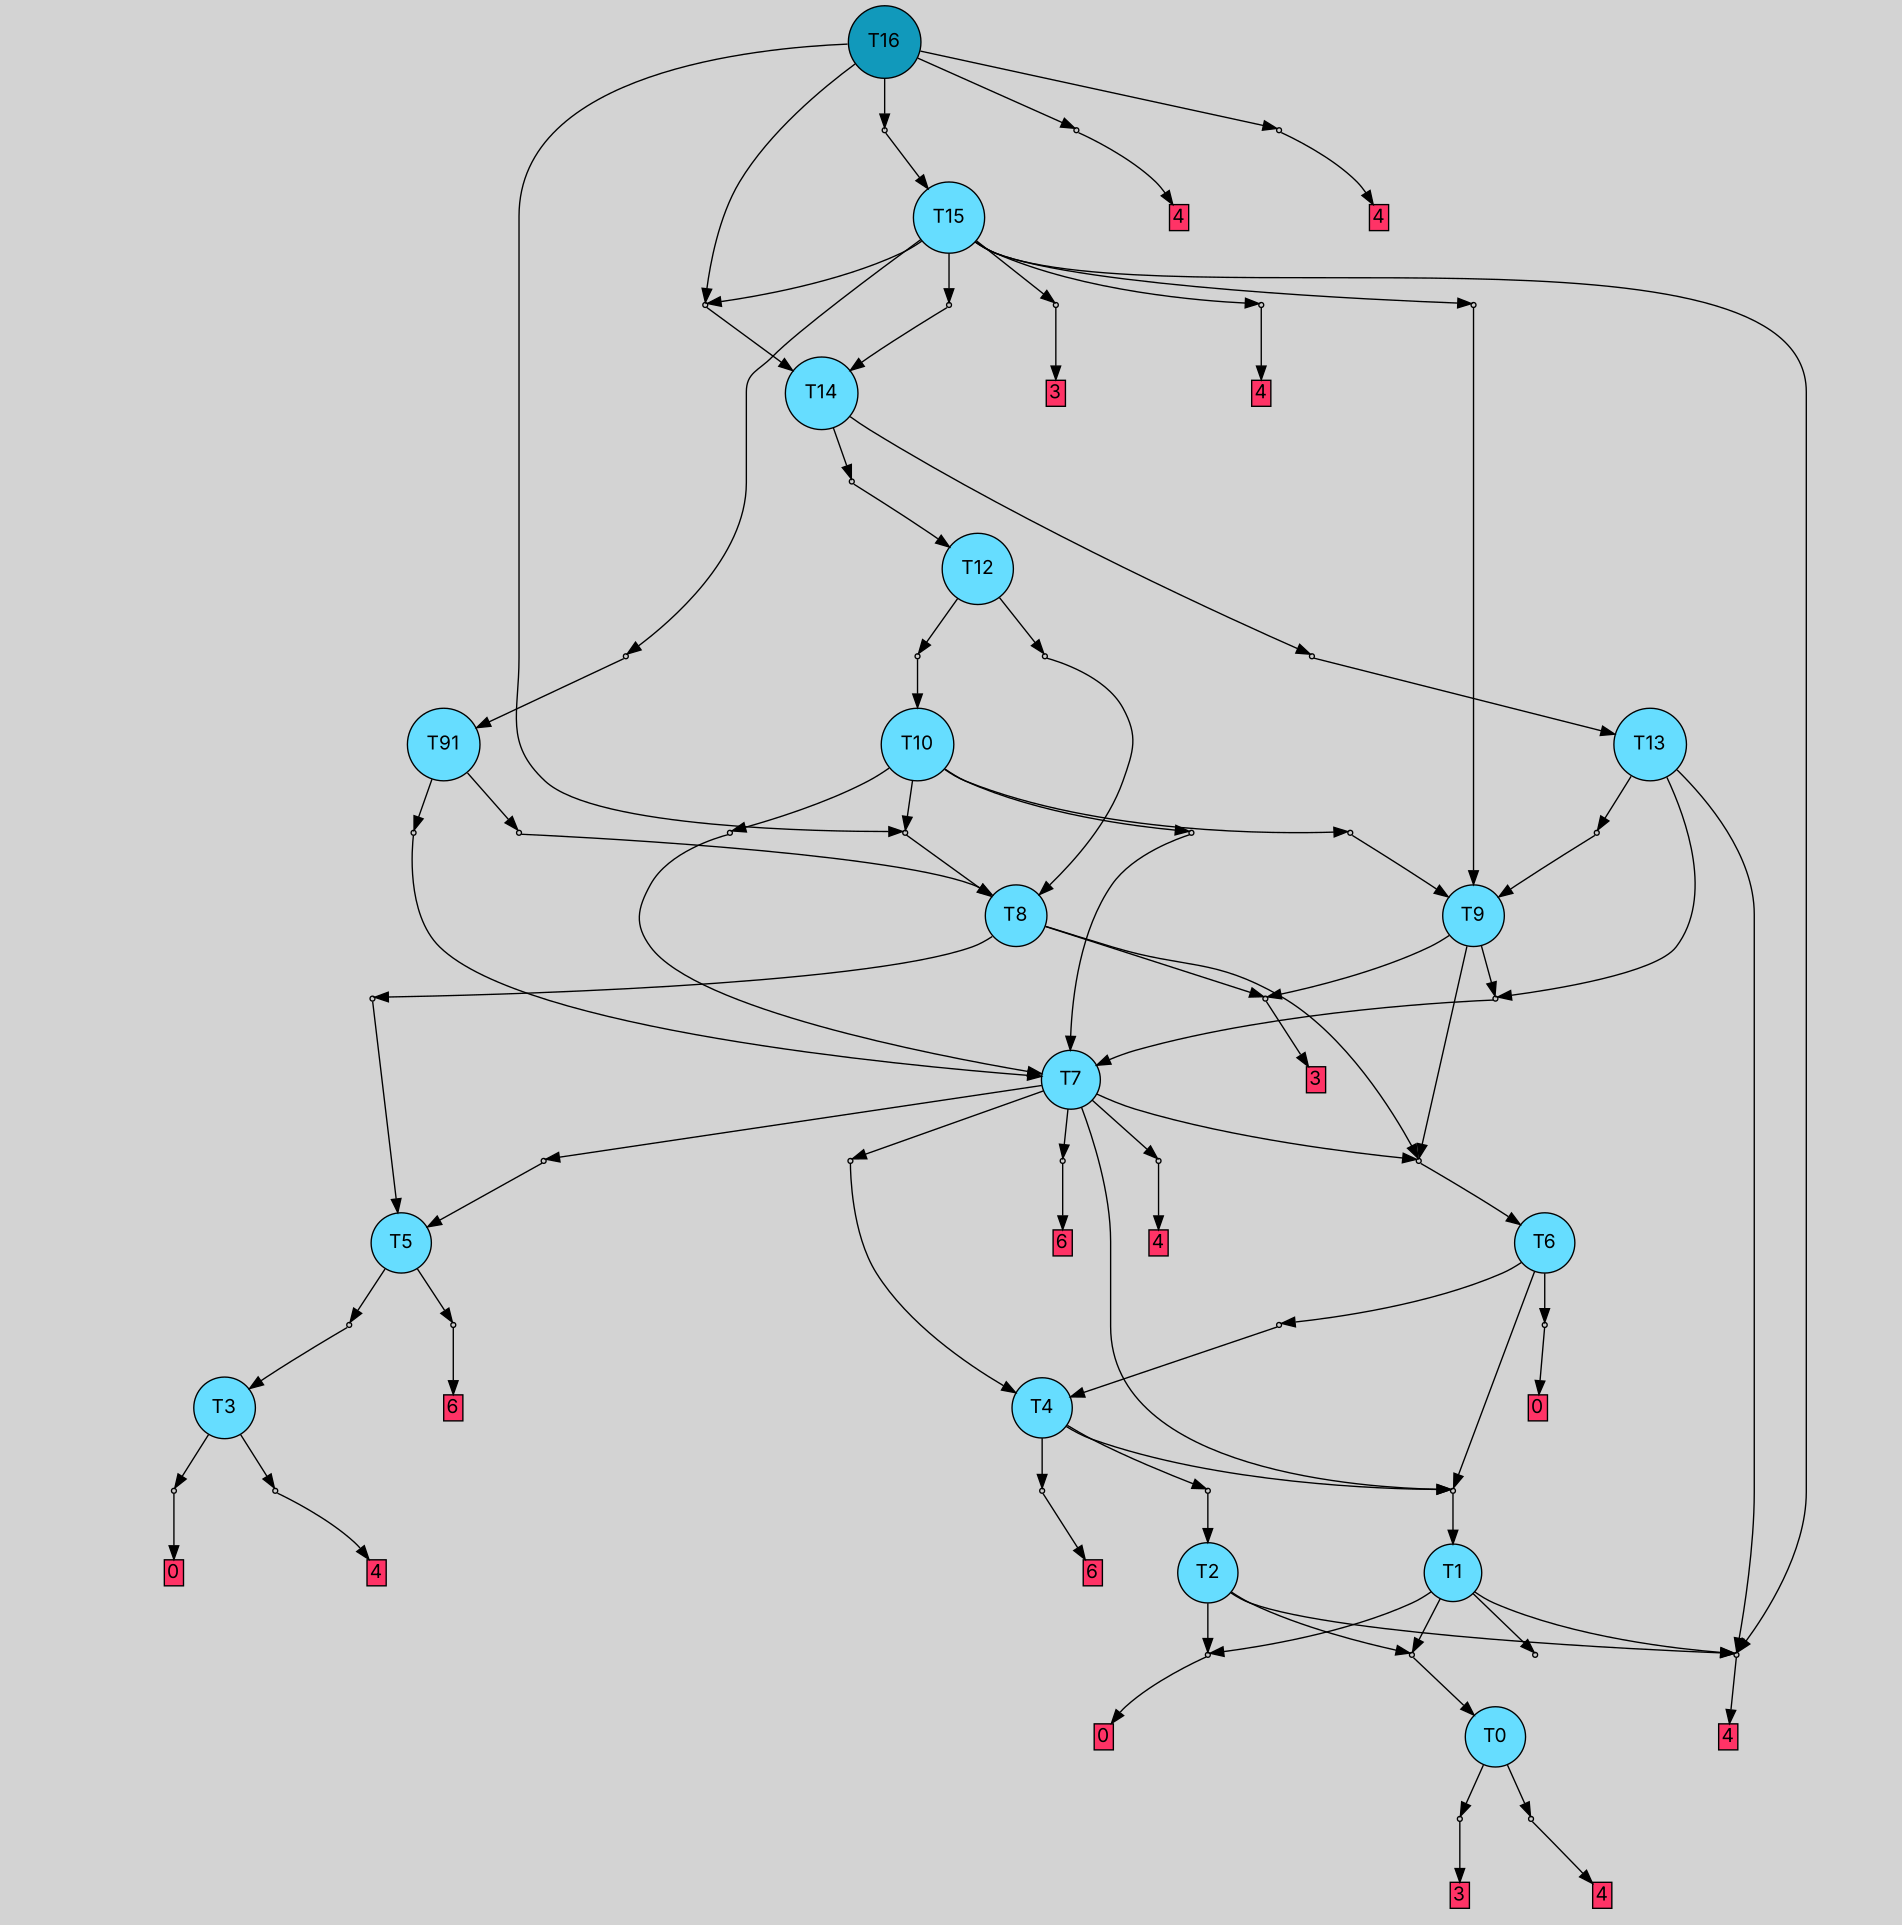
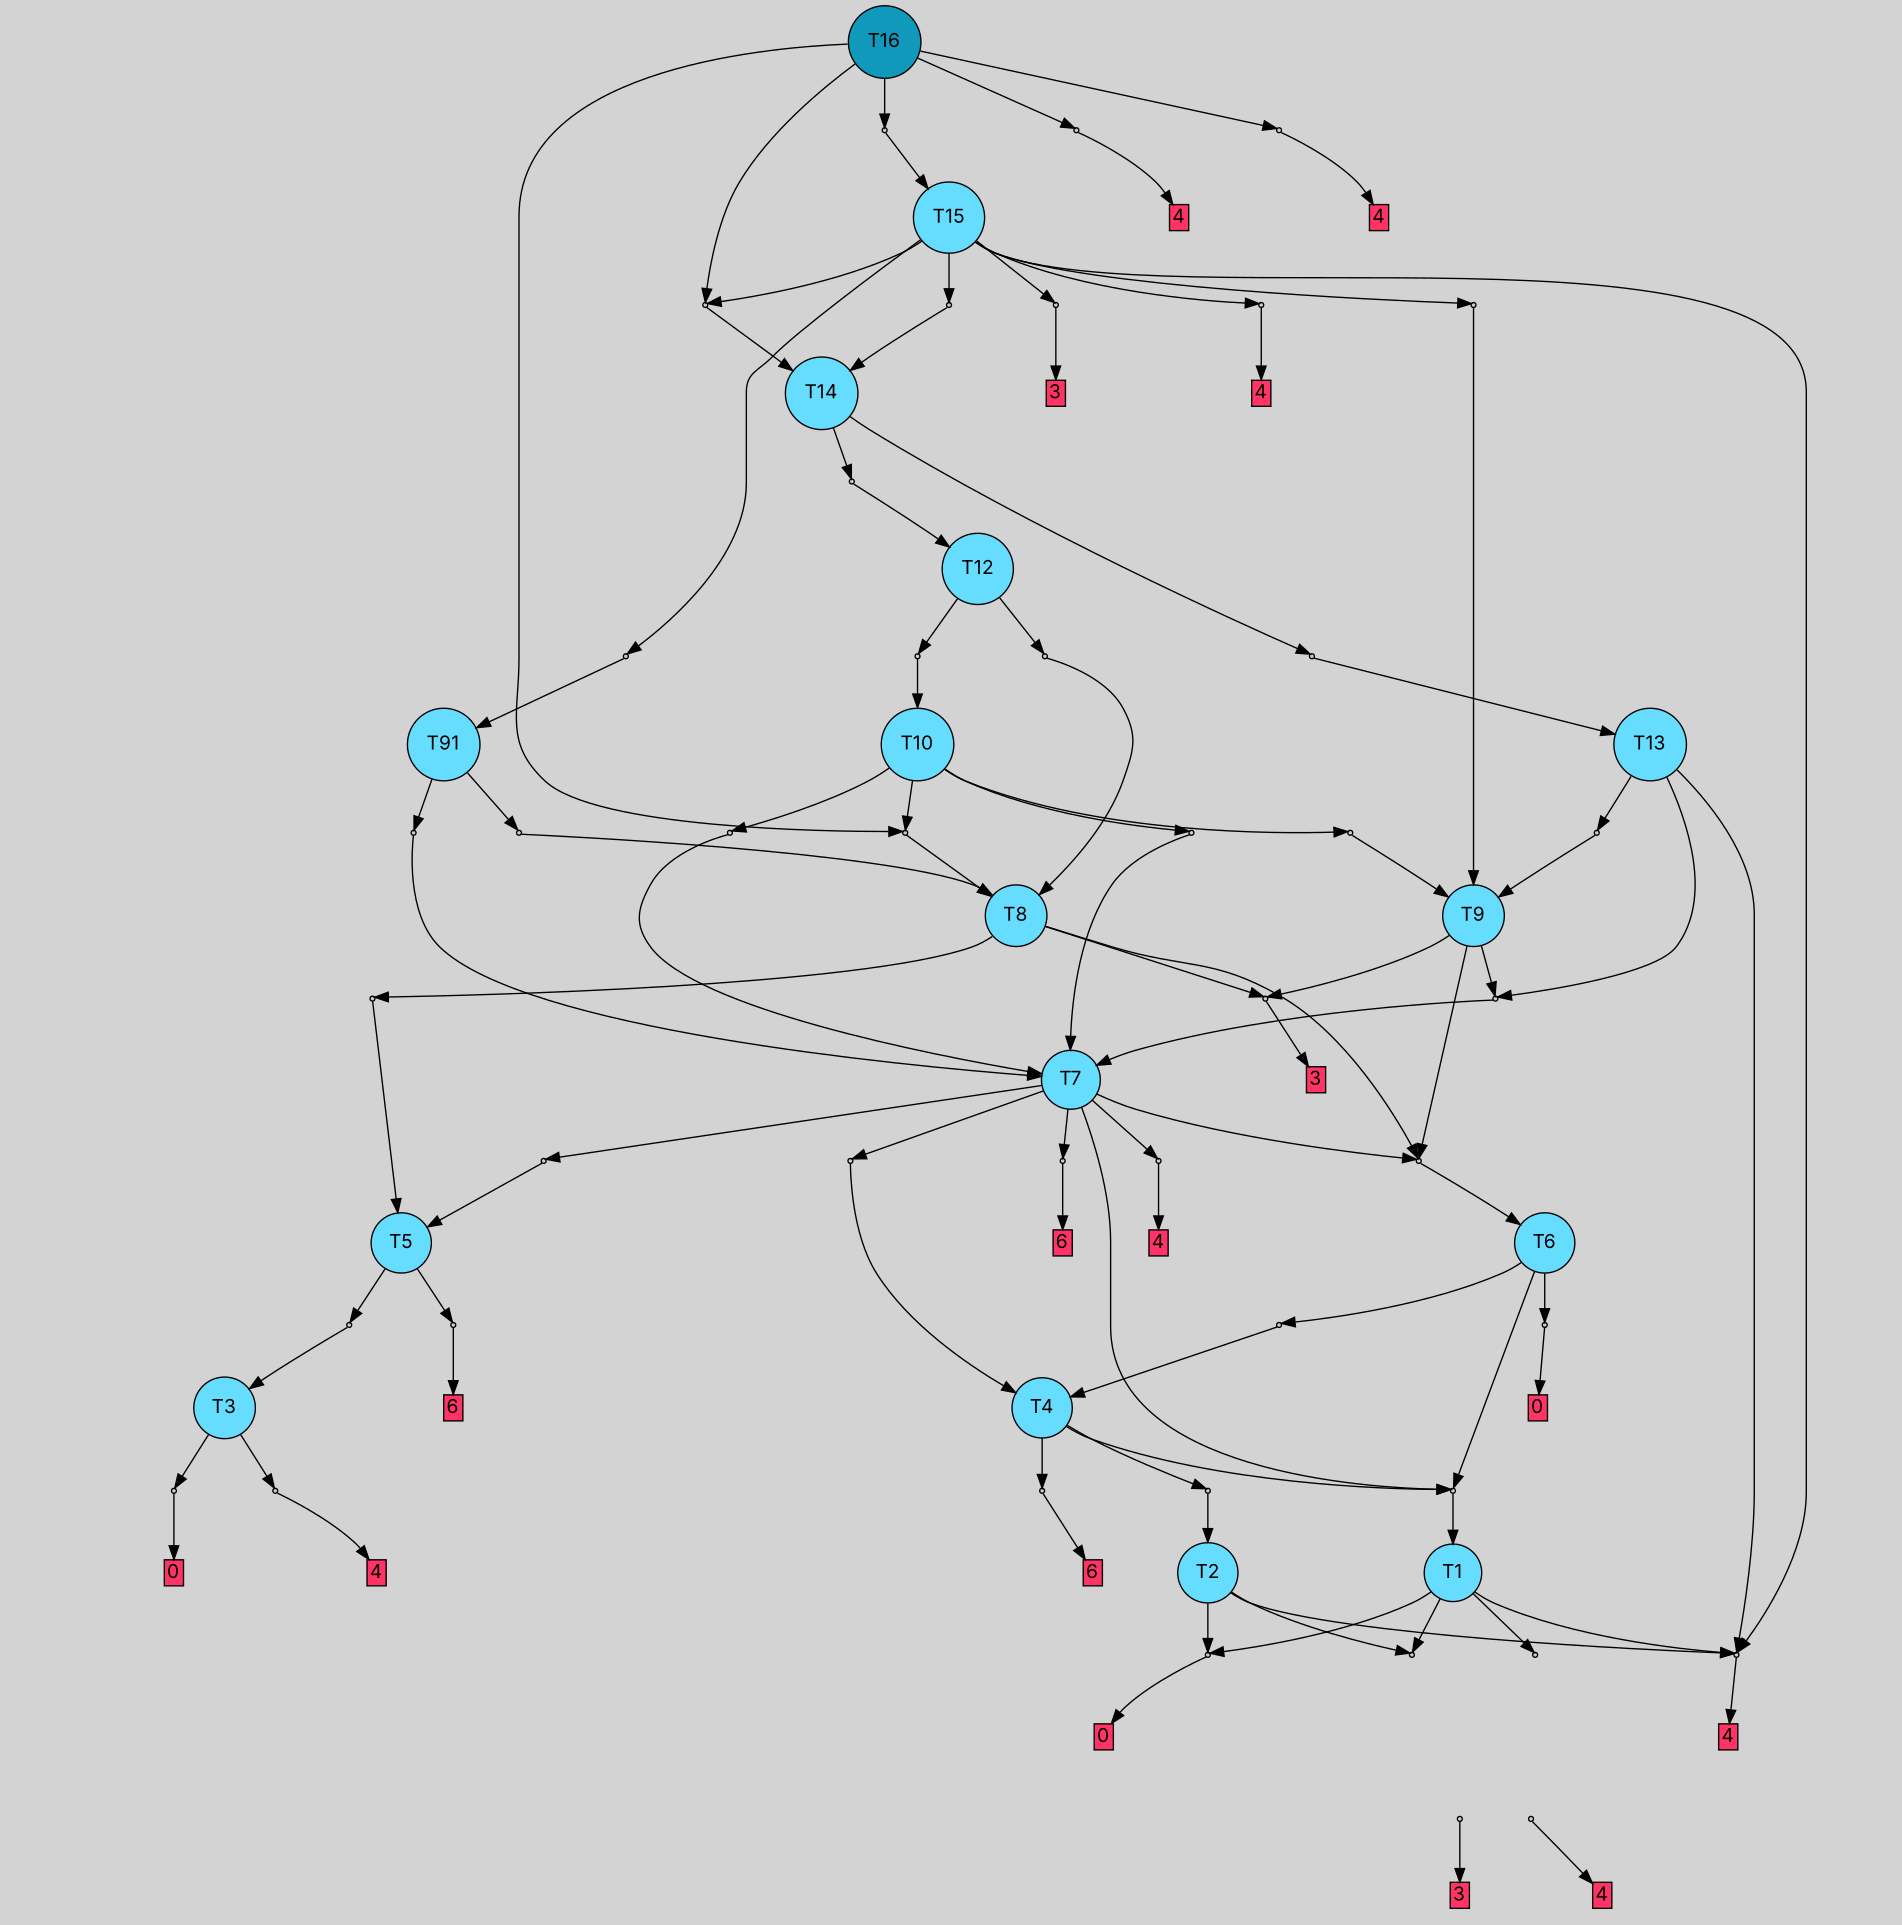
node "T0": removed
